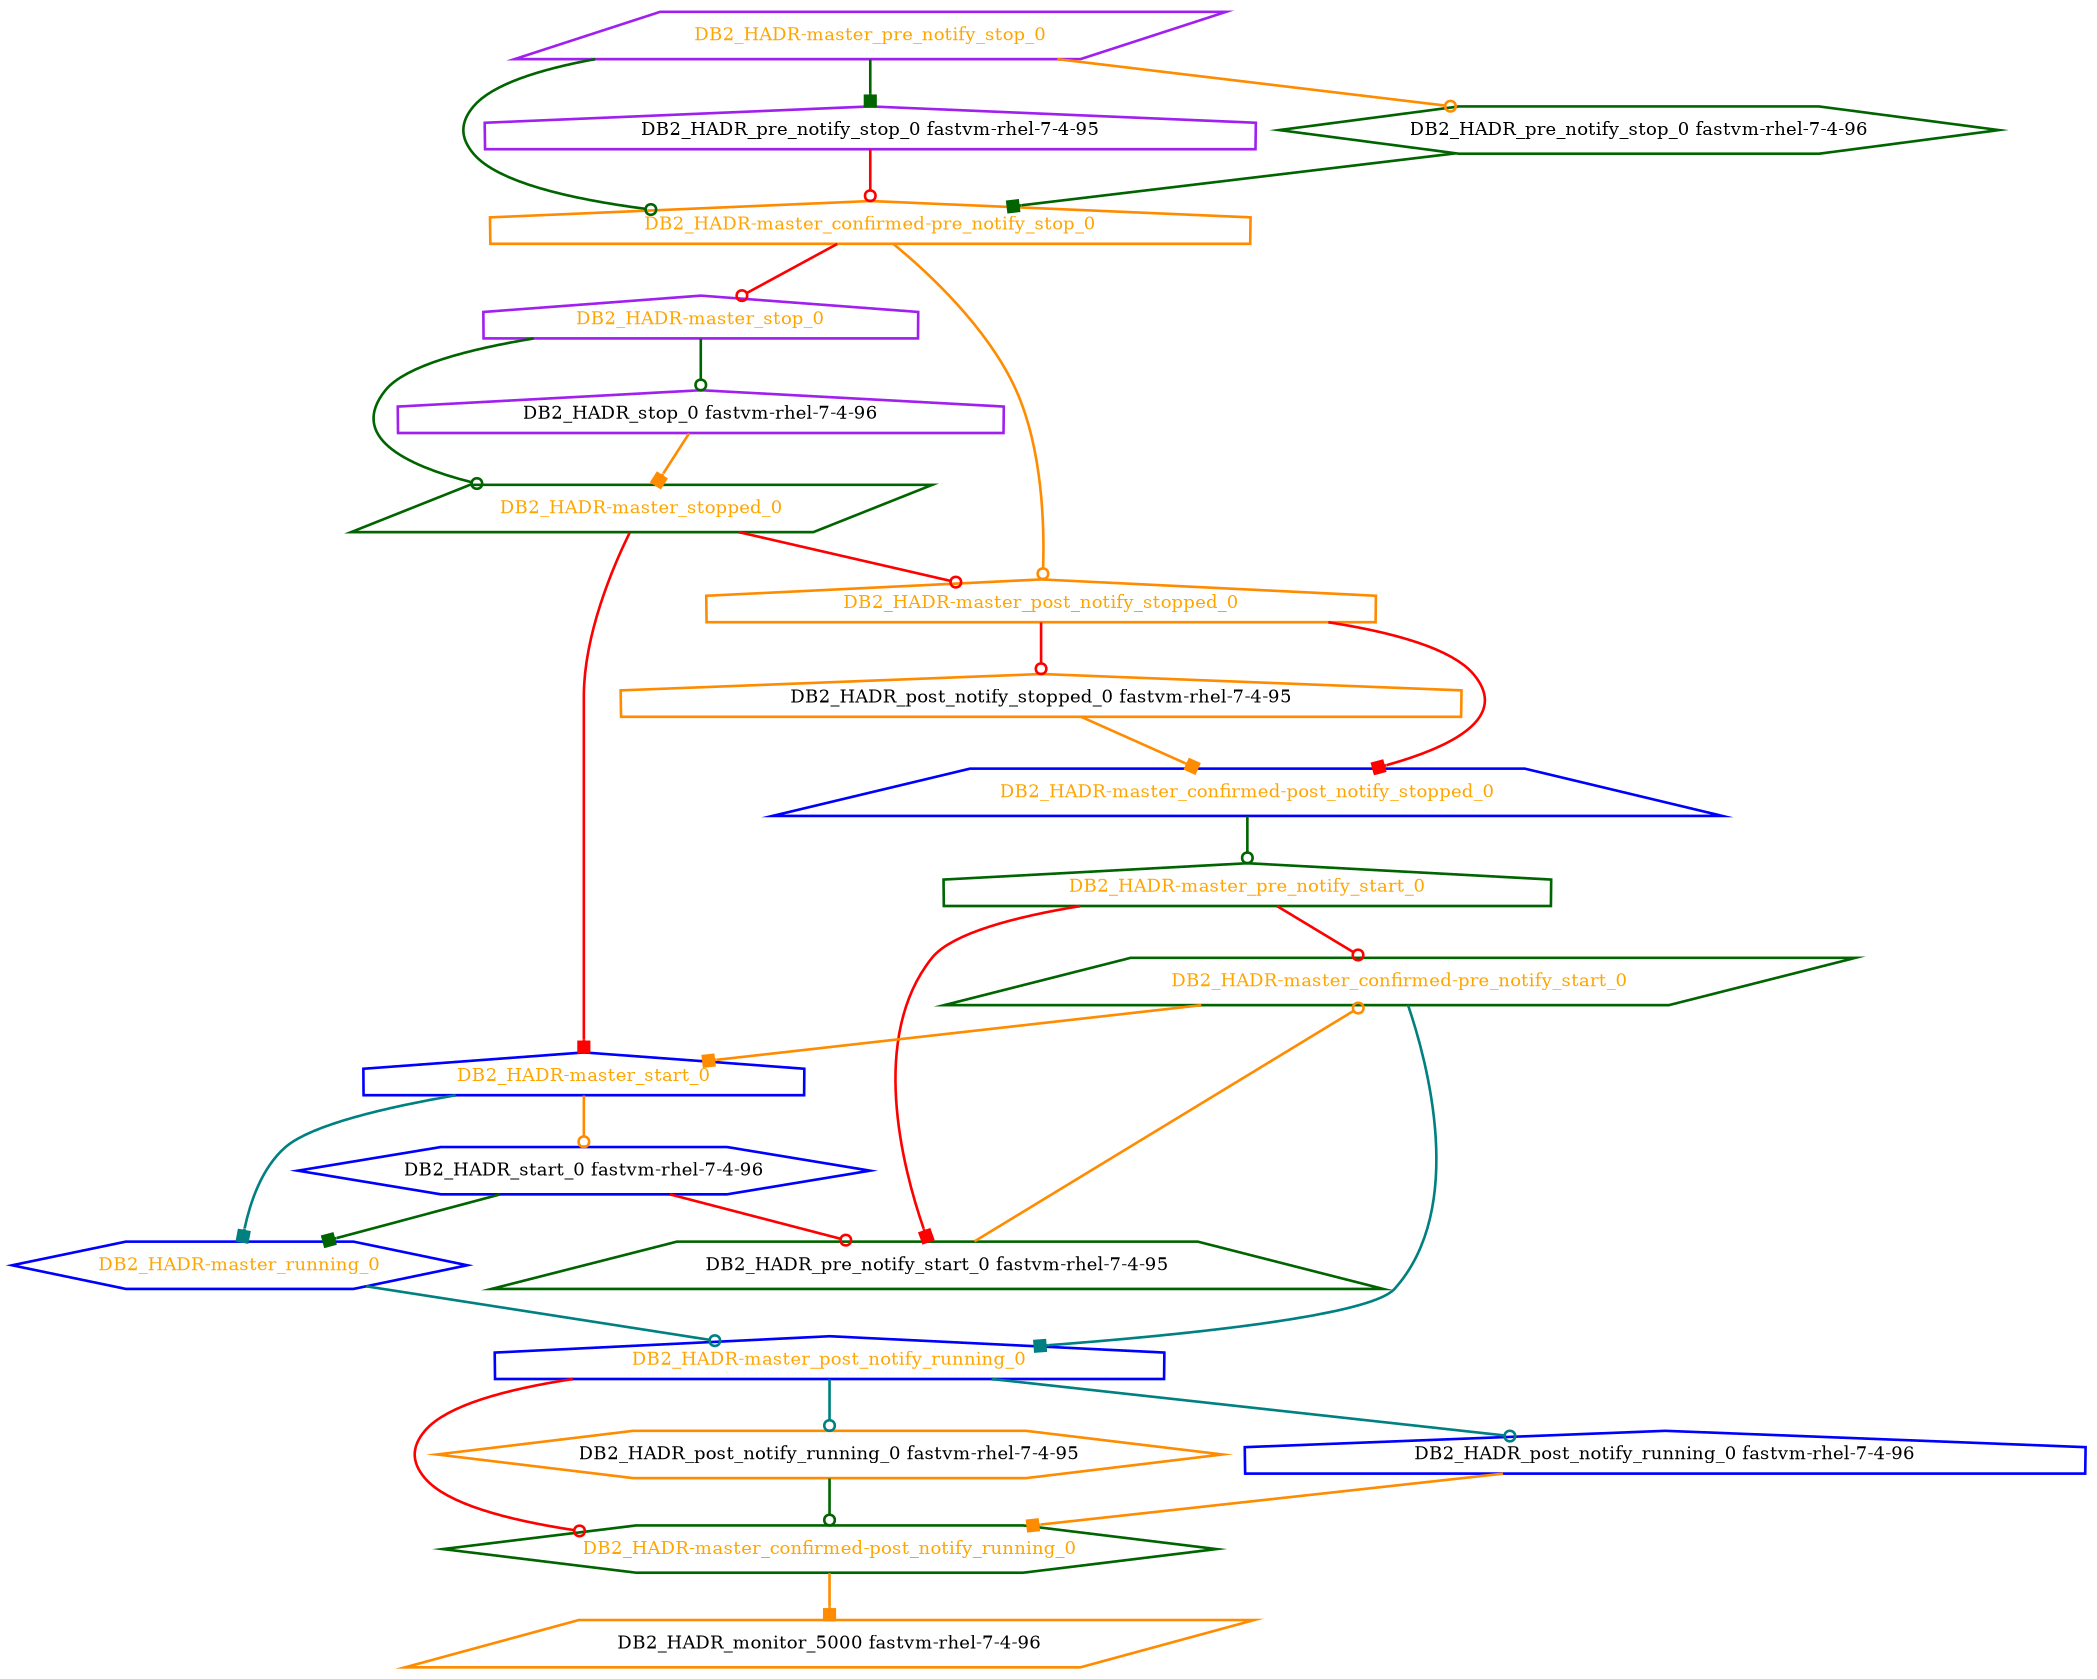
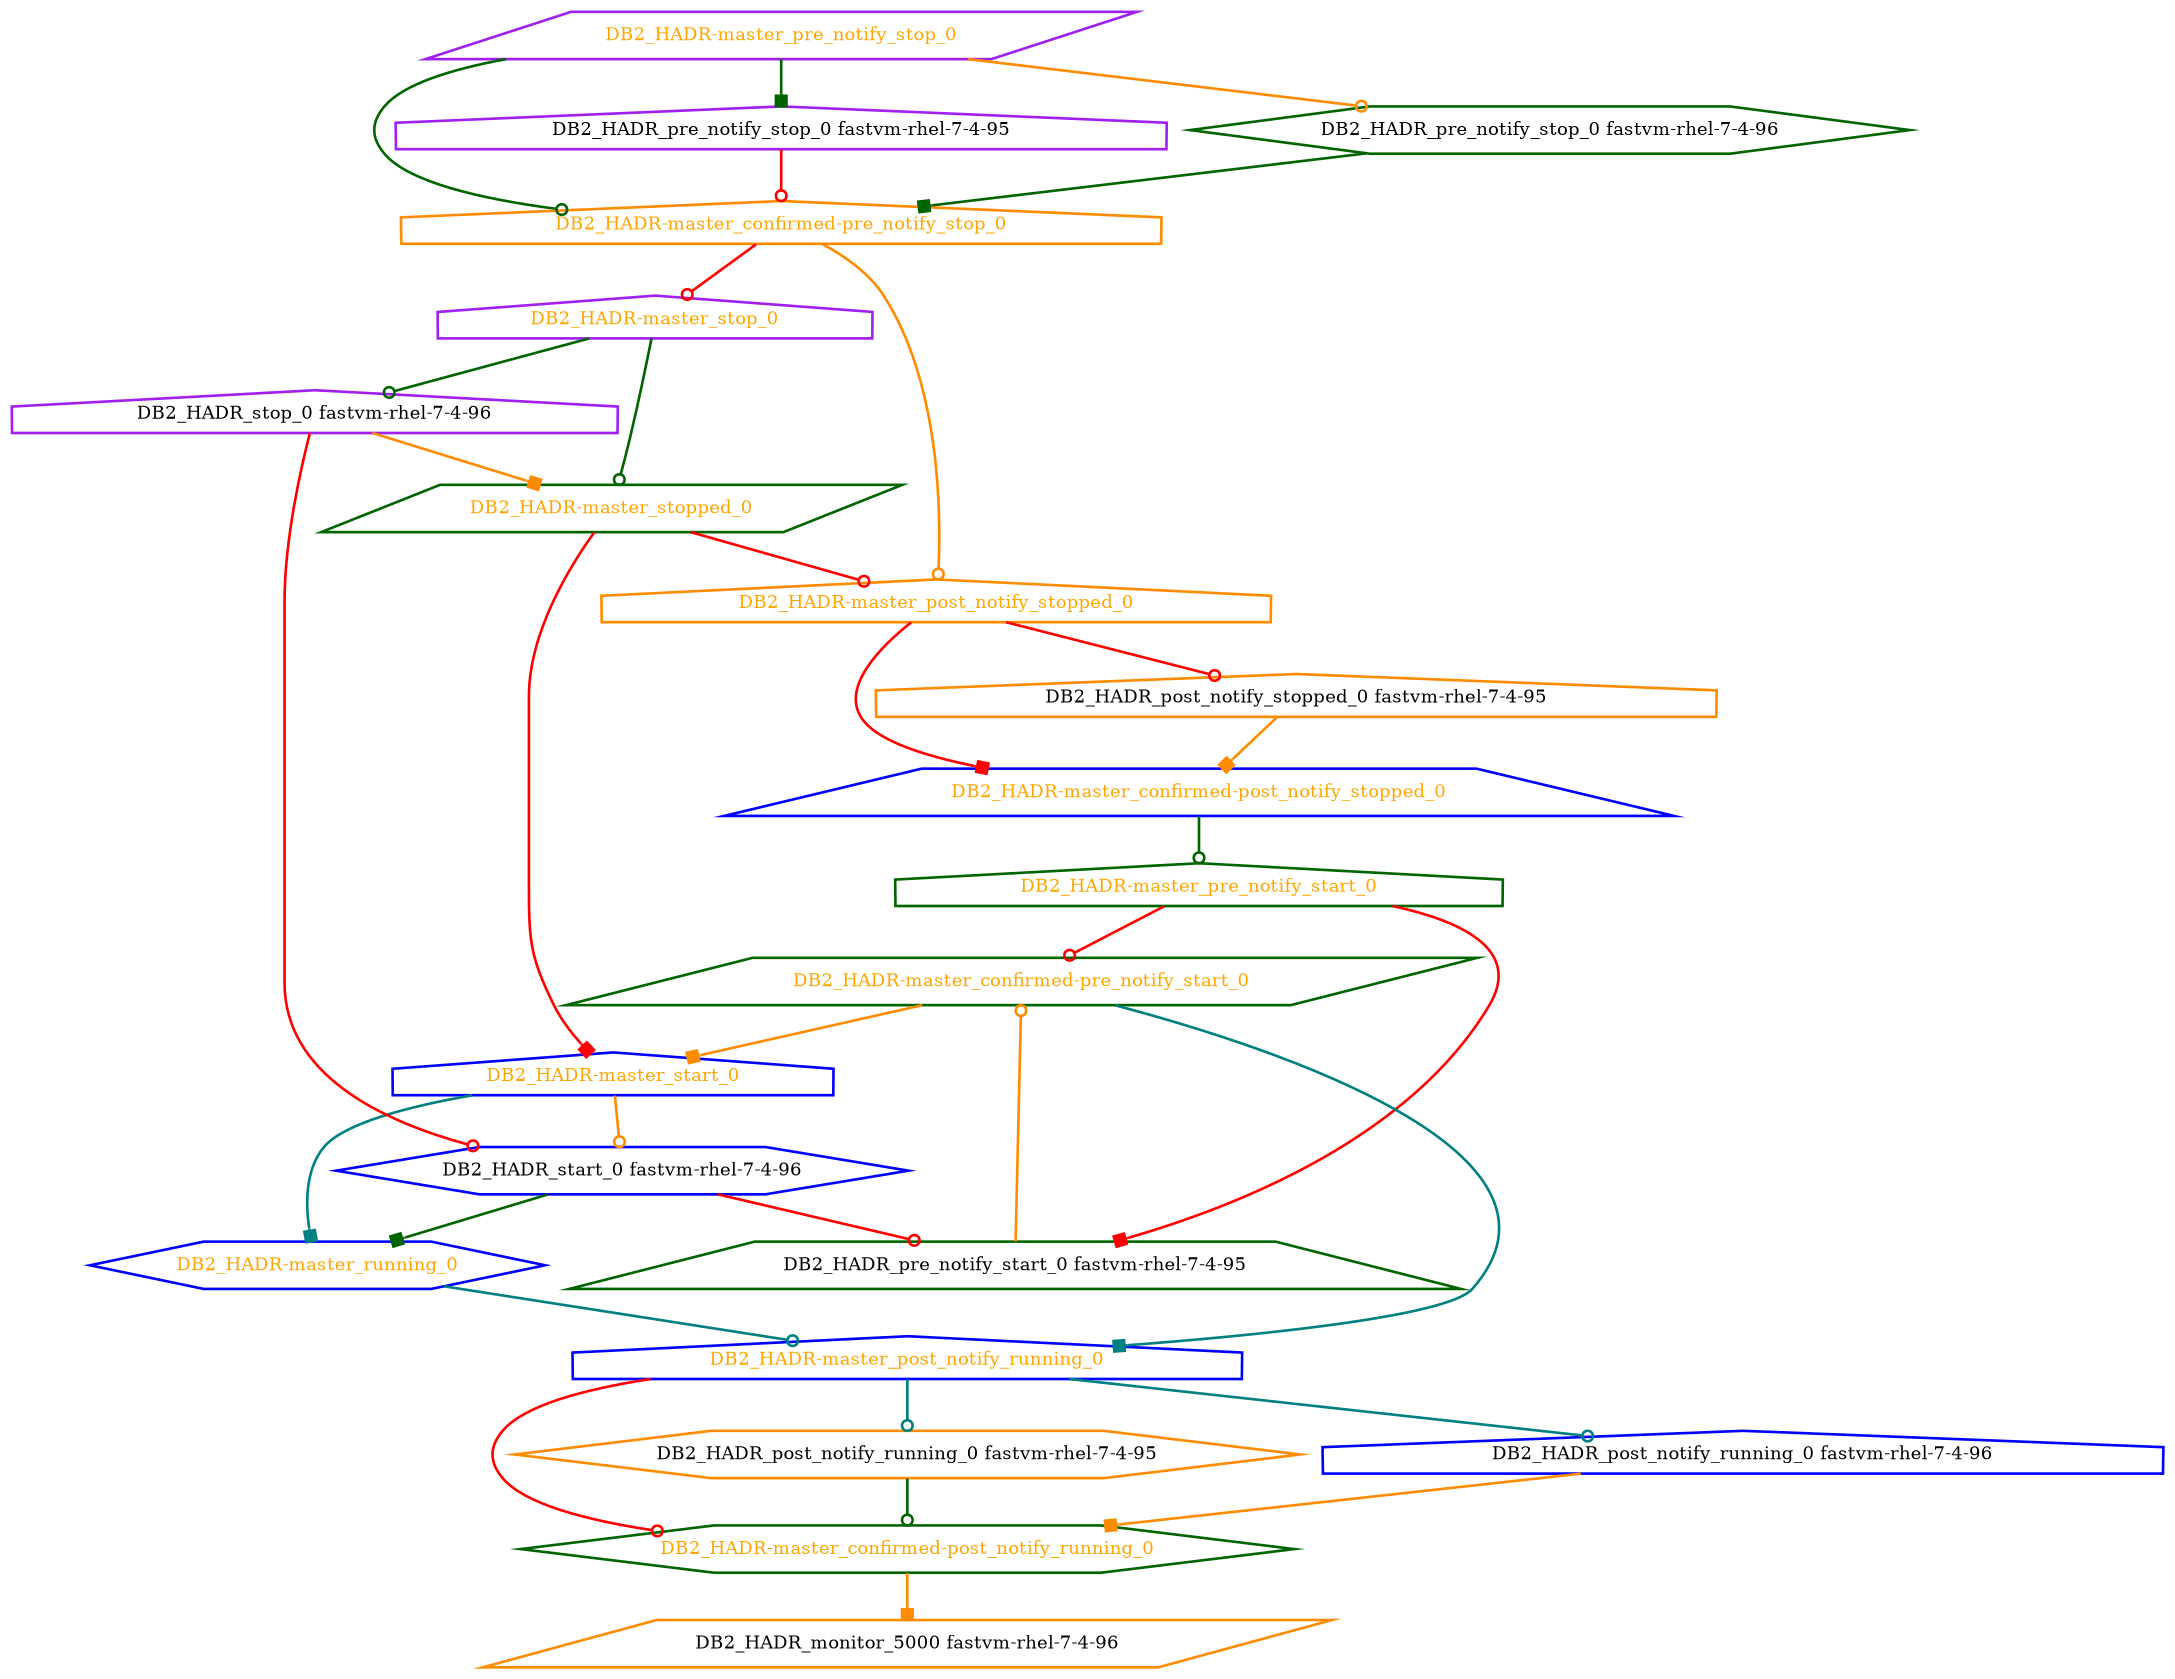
edge "DB2_HADR_stop_0 fastvm-rhel-7-4-96" -> "DB2_HADR_start_0 fastvm-rhel-7-4-96": added
